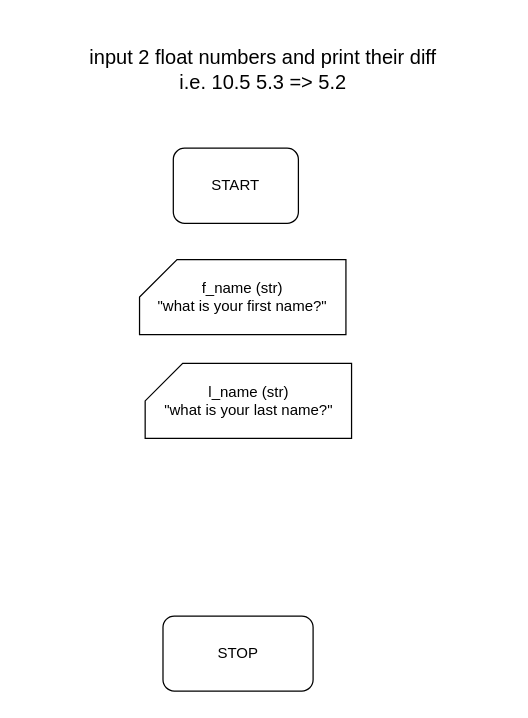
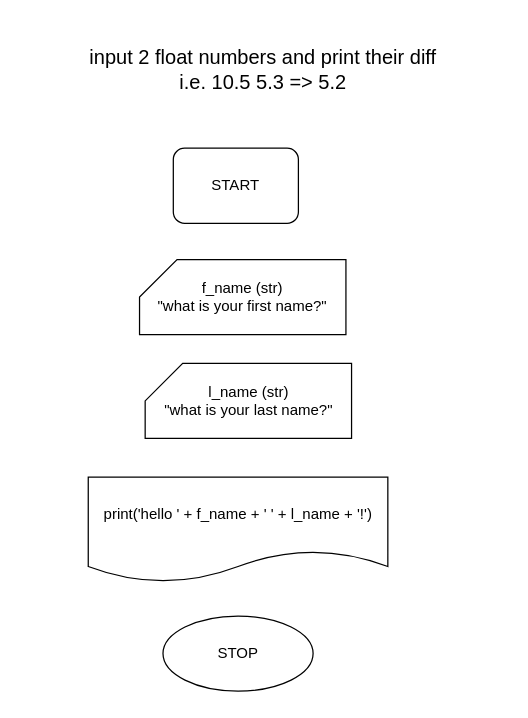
node "print('hello ' + f_name + ' ' + l_name + '!')": added
node "STOP": shape rounded rectangle -> ellipse
